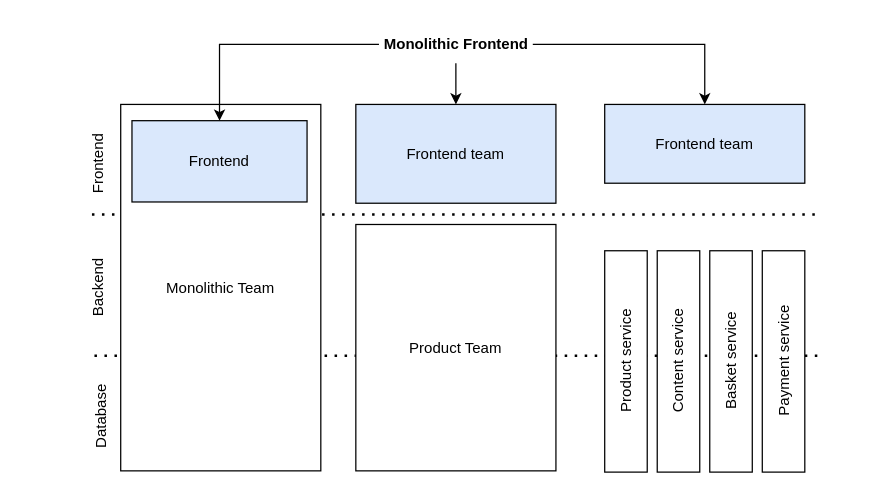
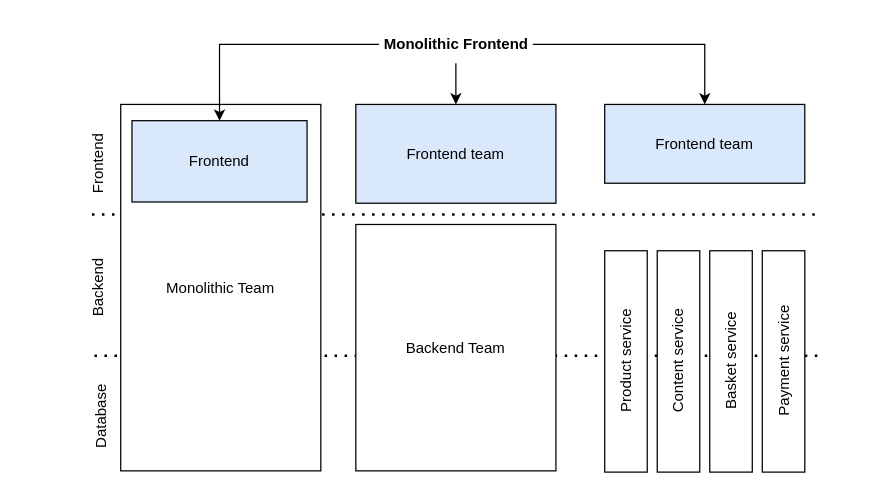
node "Product Team": label "Product Team" -> "Backend Team"
